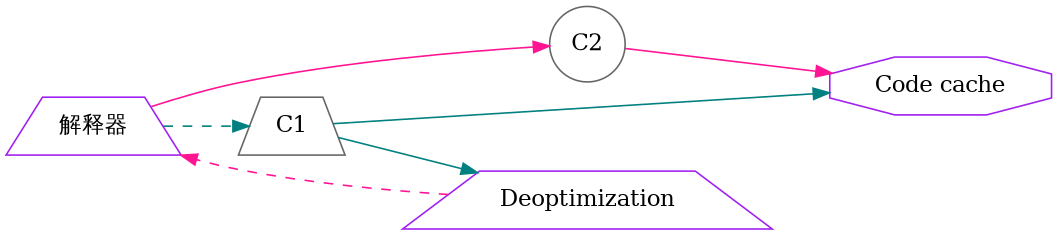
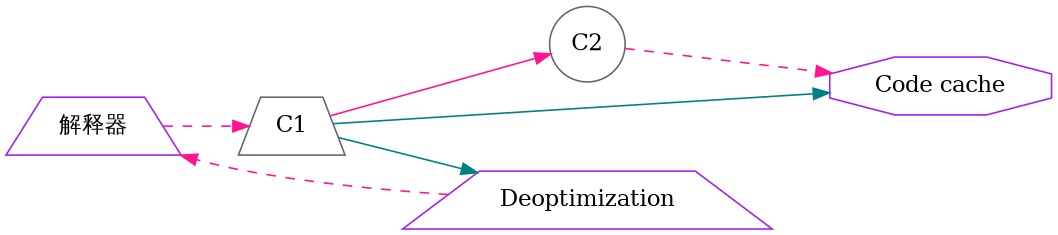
edge "C2" -> "Code cache": style solid -> dashed
edge "解释器" -> "C2": now "C1" -> "C2"
edge "解释器" -> "C1": color teal -> deeppink
